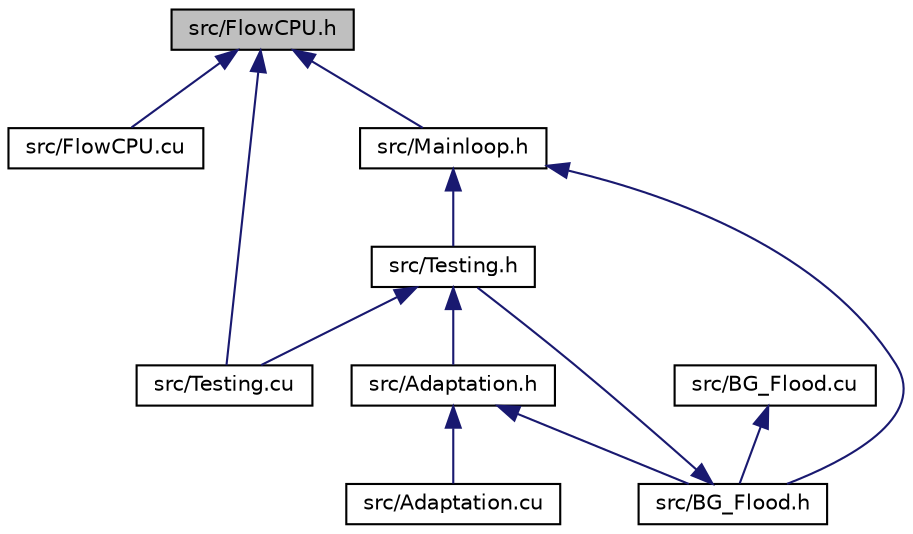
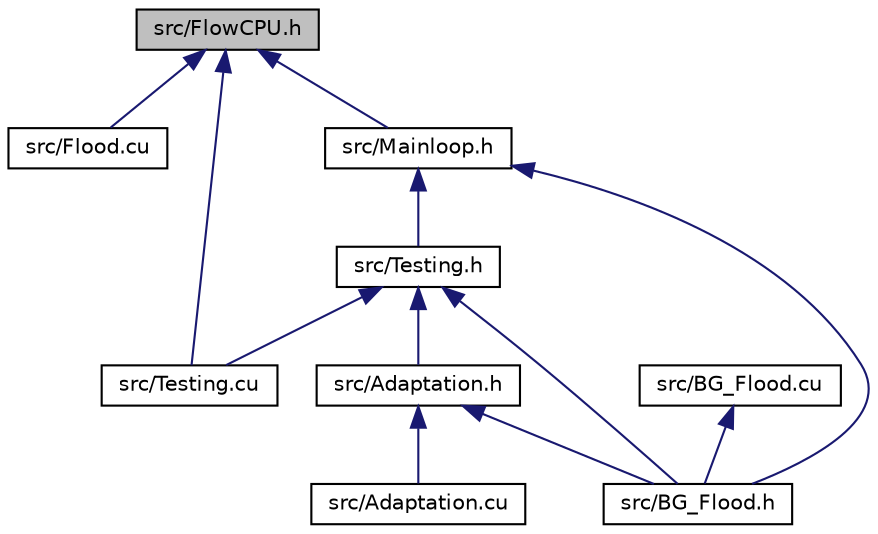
node "src/FlowCPU.cu": label "src/FlowCPU.cu" -> "src/Flood.cu"
edge "src/Testing.h" -> "src/BG_Flood.h": reversed
